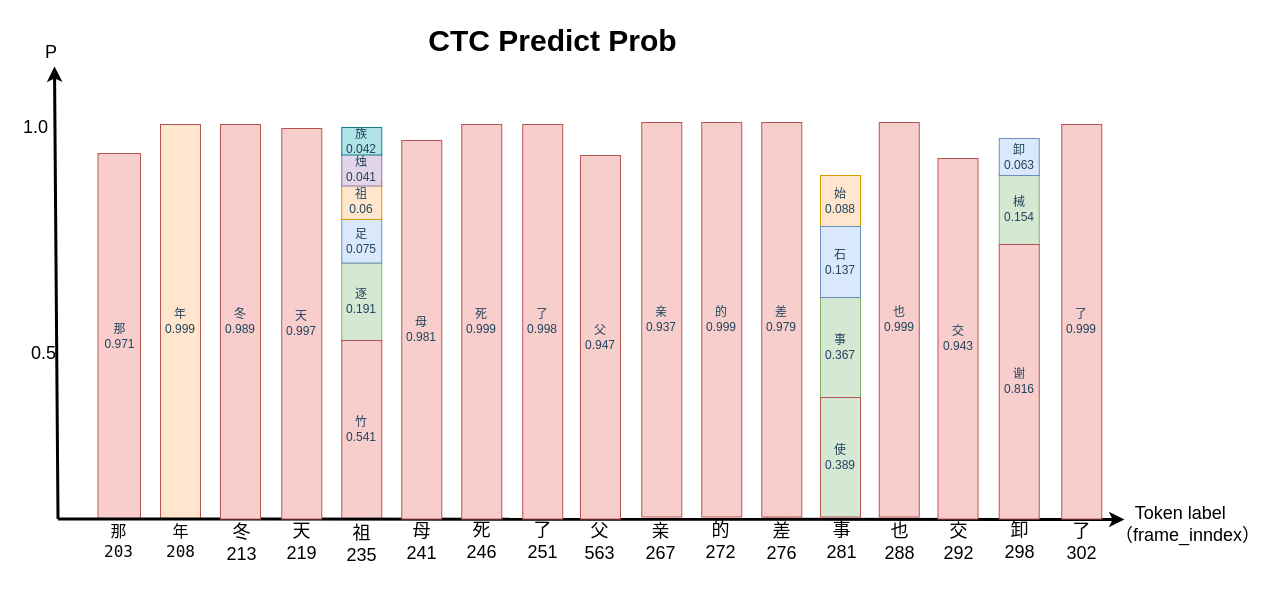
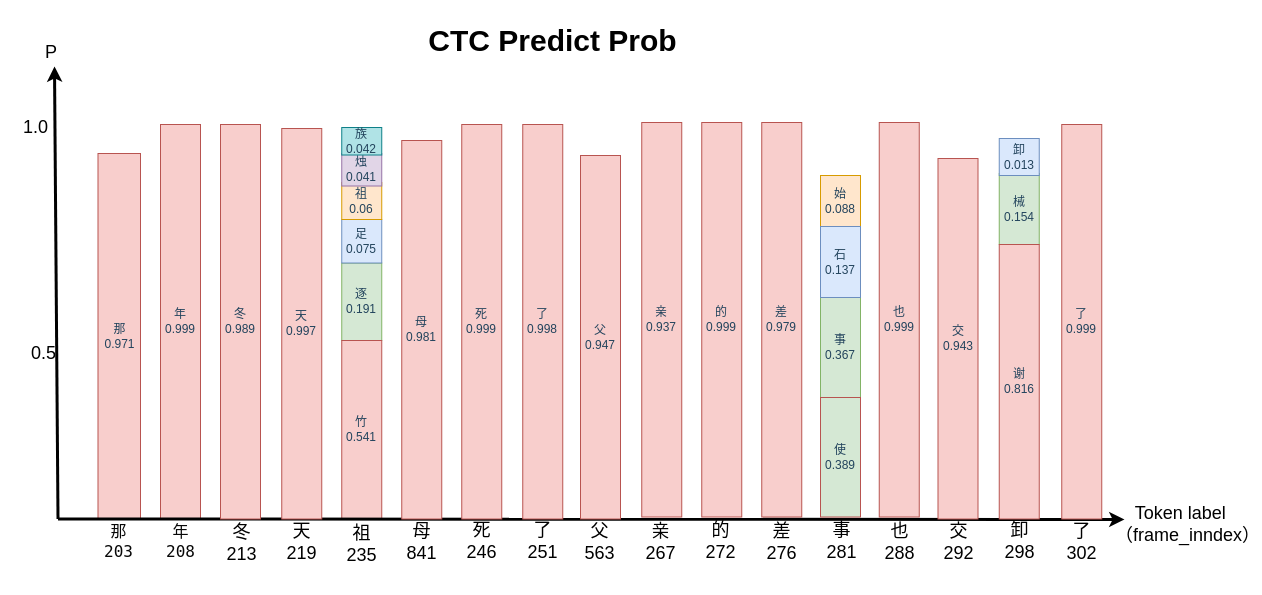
node "卸 0.063": label "卸 0.063" -> "卸 0.013"
node "年 0.999": fillcolor #ffe6cc -> #f8cecc
node "母 241": label "母 241" -> "母 841"
